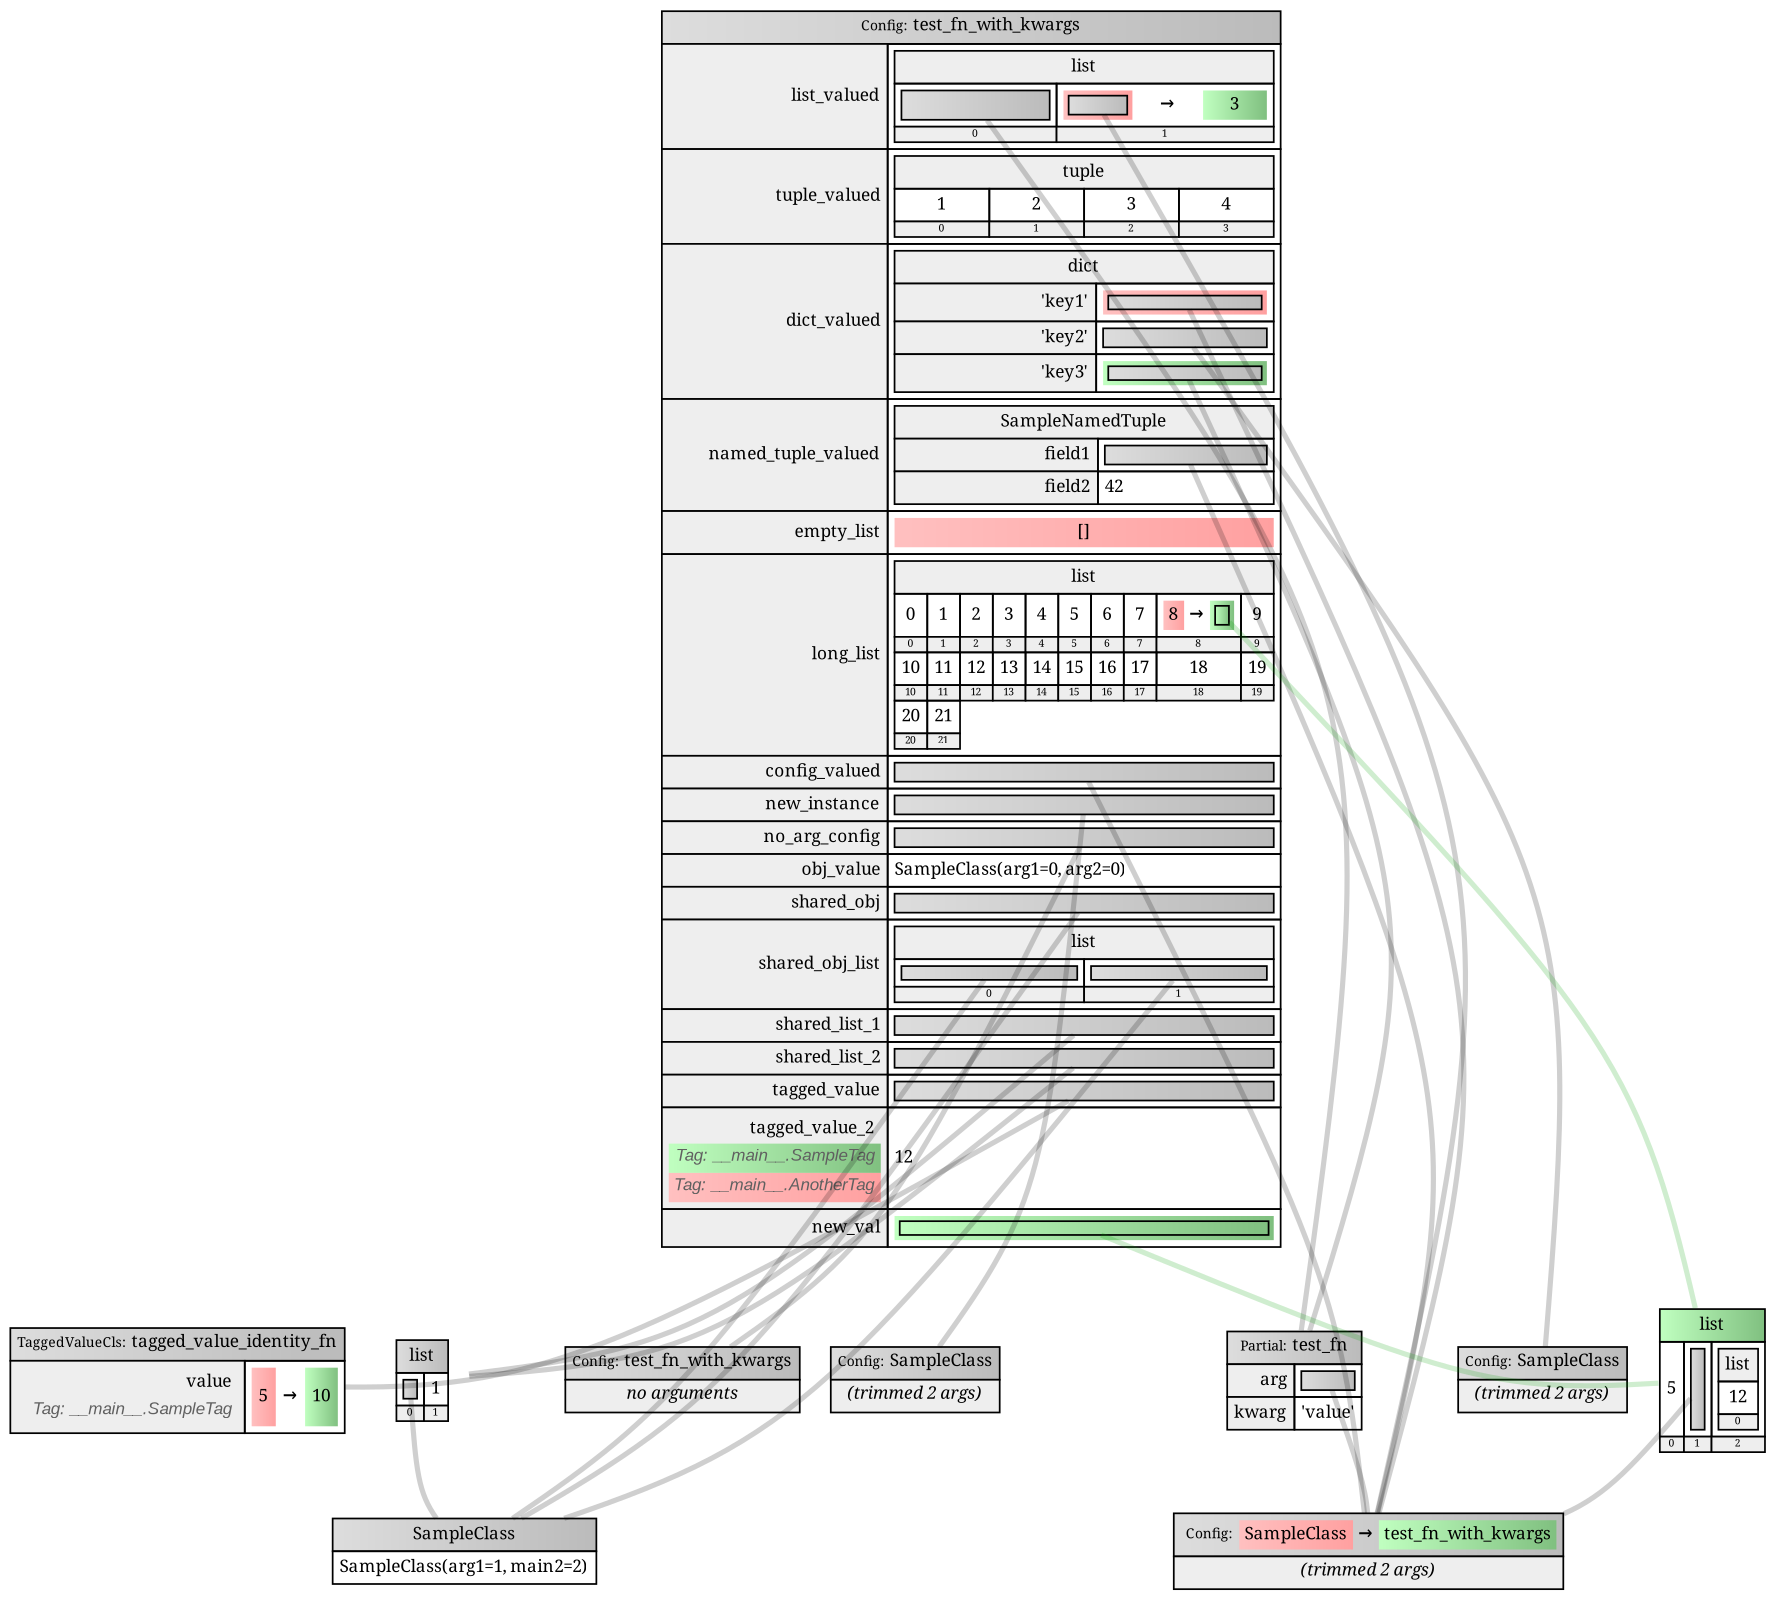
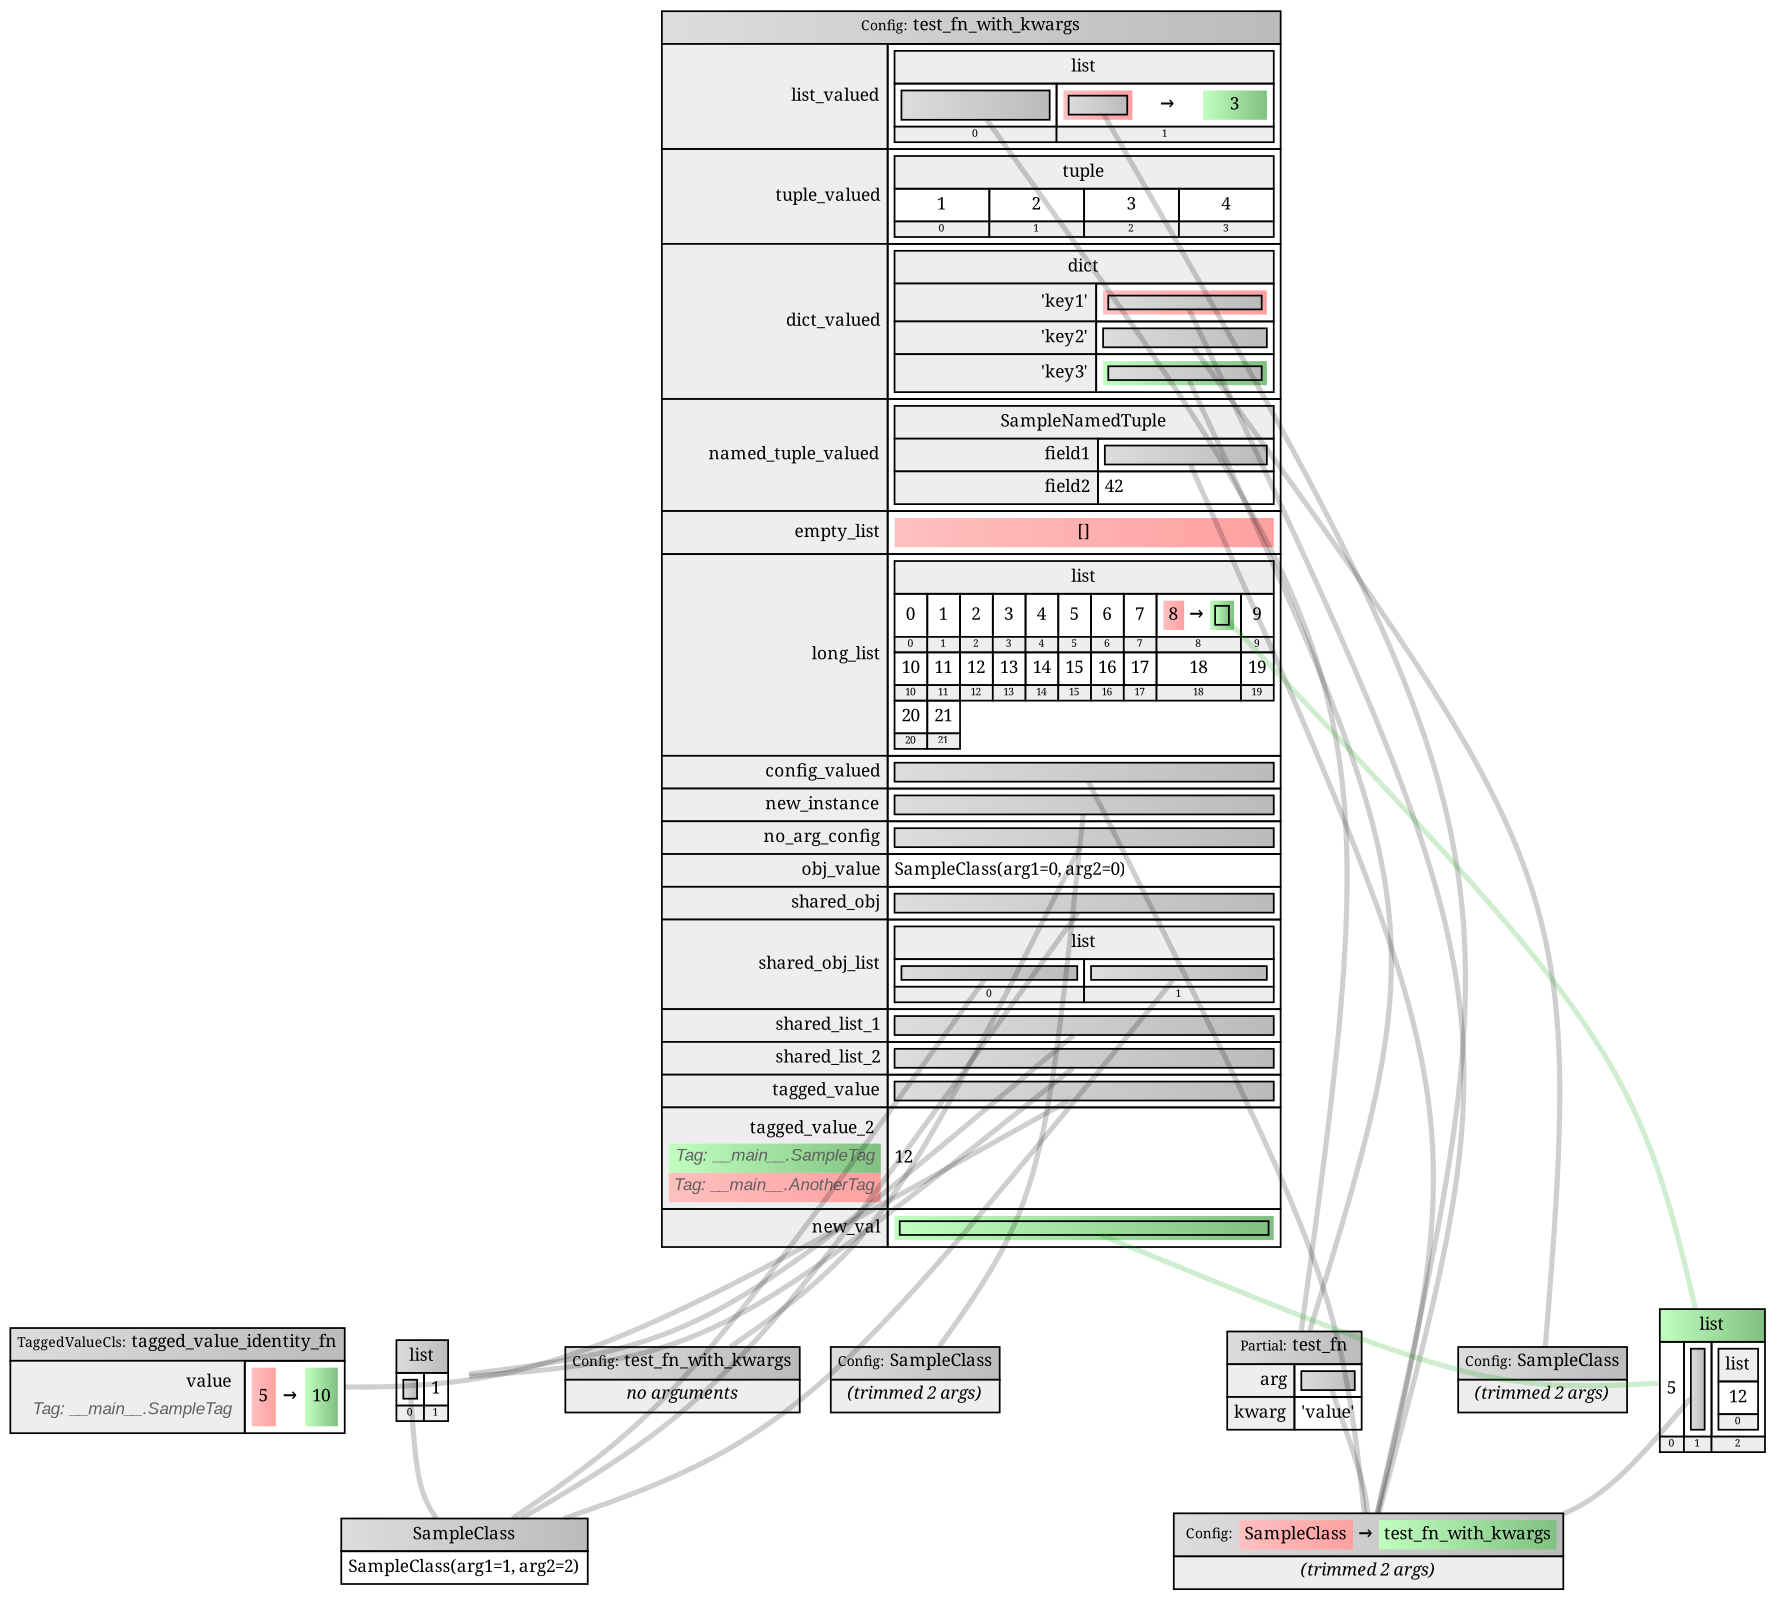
node "SampleClass": text "SampleClass(arg1=1, main2=2)" -> "SampleClass(arg1=1, arg2=2)"
